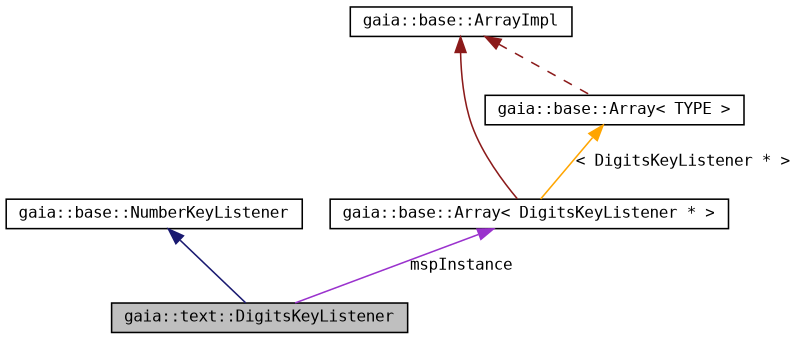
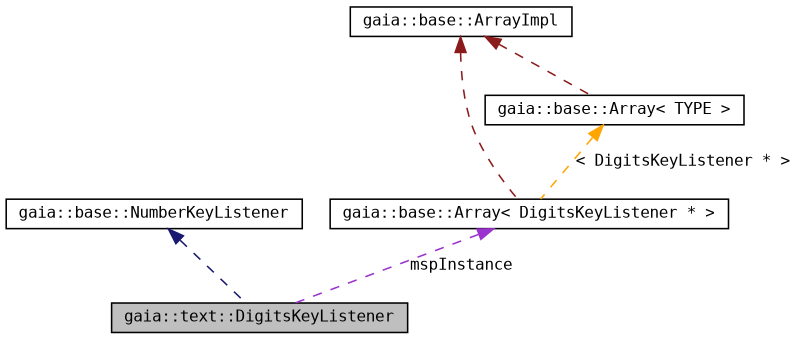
edge "gaia::base::Array< DigitsKeyListener * >" -> "gaia::base::ArrayImpl": style solid -> dashed
edge "gaia::base::Array< DigitsKeyListener * >" -> "gaia::base::Array< TYPE >": style solid -> dashed
edge "gaia::text::DigitsKeyListener" -> "gaia::base::Array< DigitsKeyListener * >": style solid -> dashed
edge "gaia::text::DigitsKeyListener" -> "gaia::base::NumberKeyListener": style solid -> dashed
